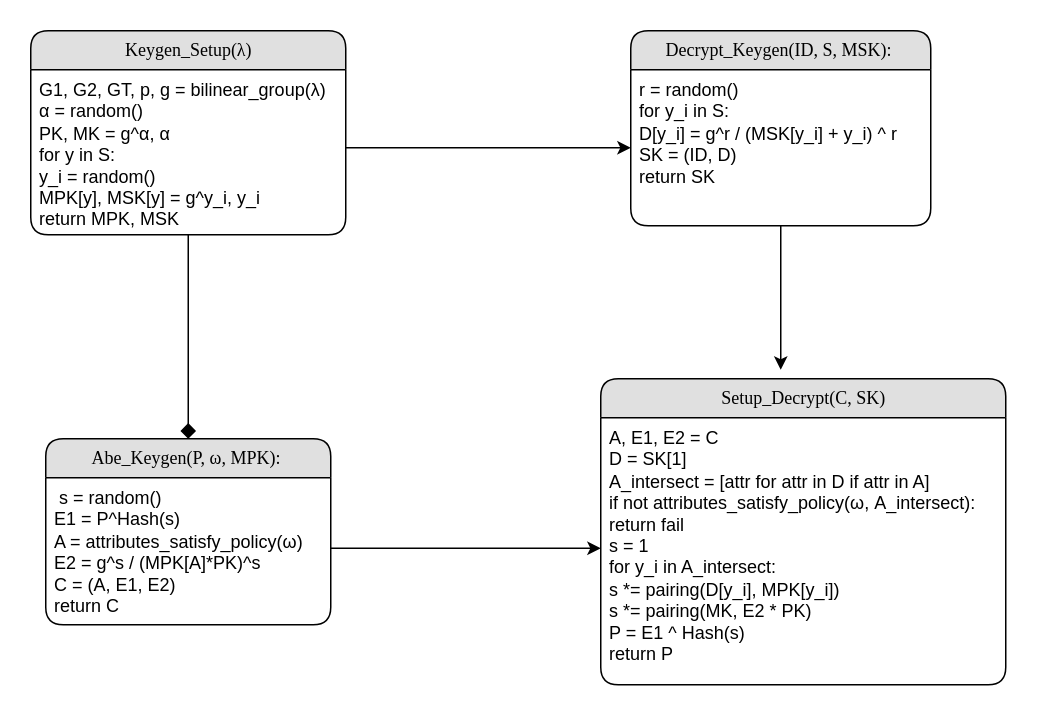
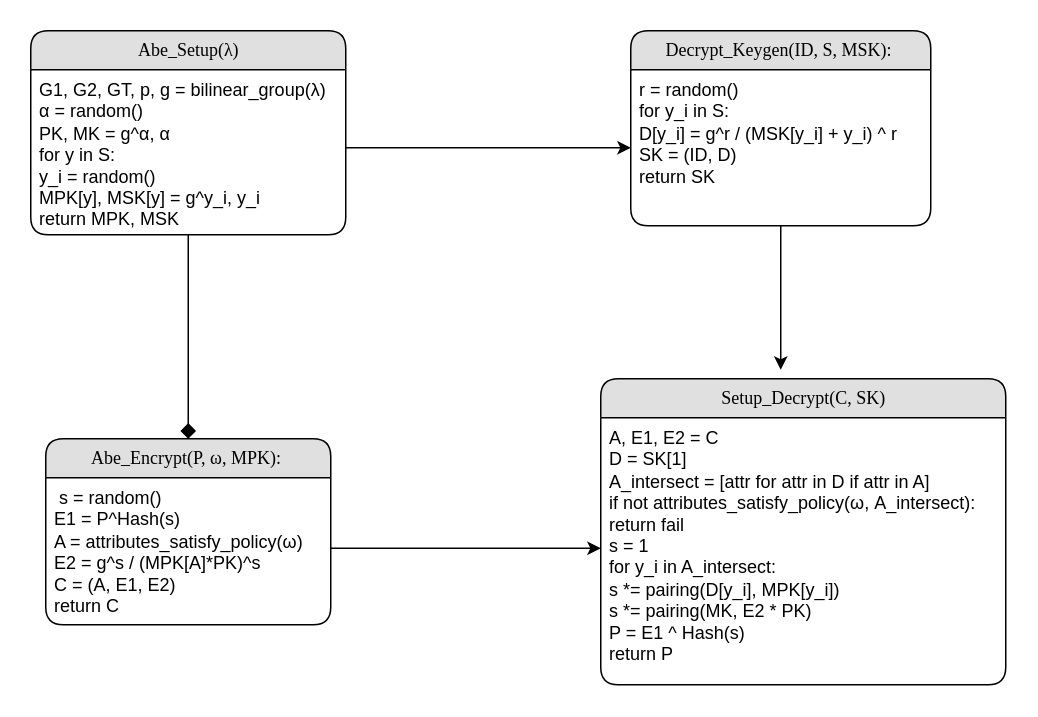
node "Keygen_Setup(λ)": label "Keygen_Setup(λ)" -> "Abe_Setup(λ)"
node "Abe_Keygen(P, ω, MPK):": label "Abe_Keygen(P, ω, MPK):" -> "Abe_Encrypt(P, ω, MPK):"
